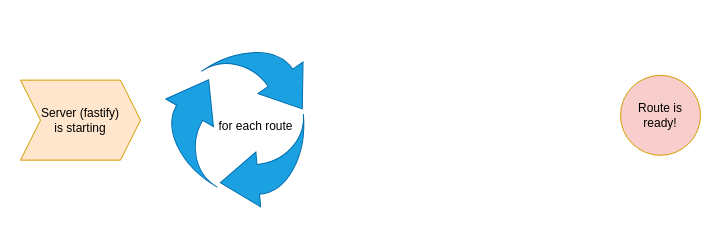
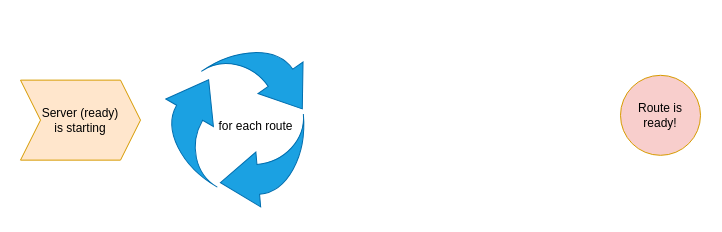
node "Server (fastify) is starting": label "Server (fastify) is starting" -> "Server (ready) is starting"
